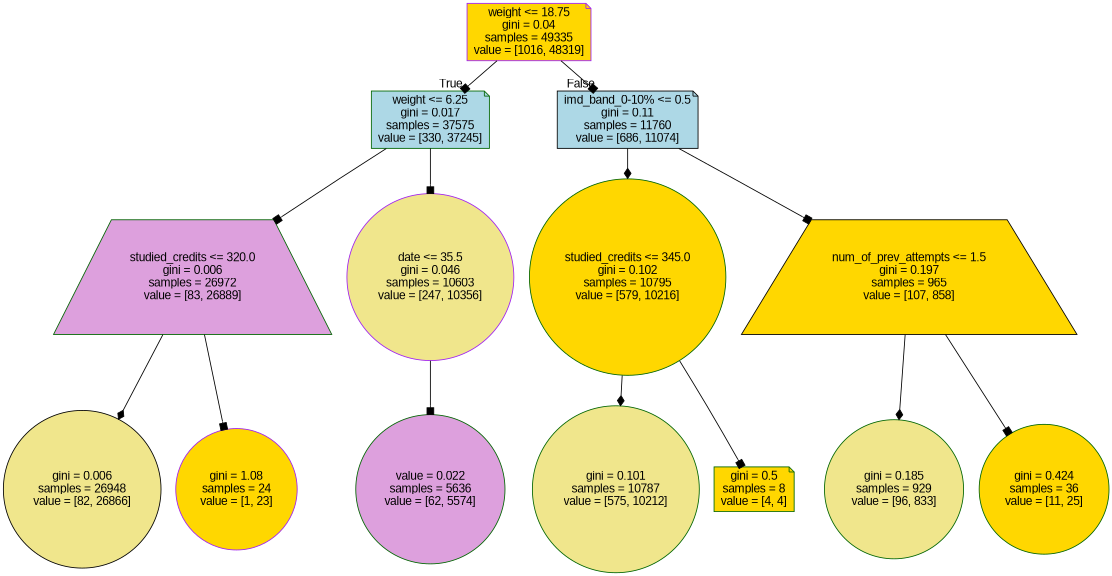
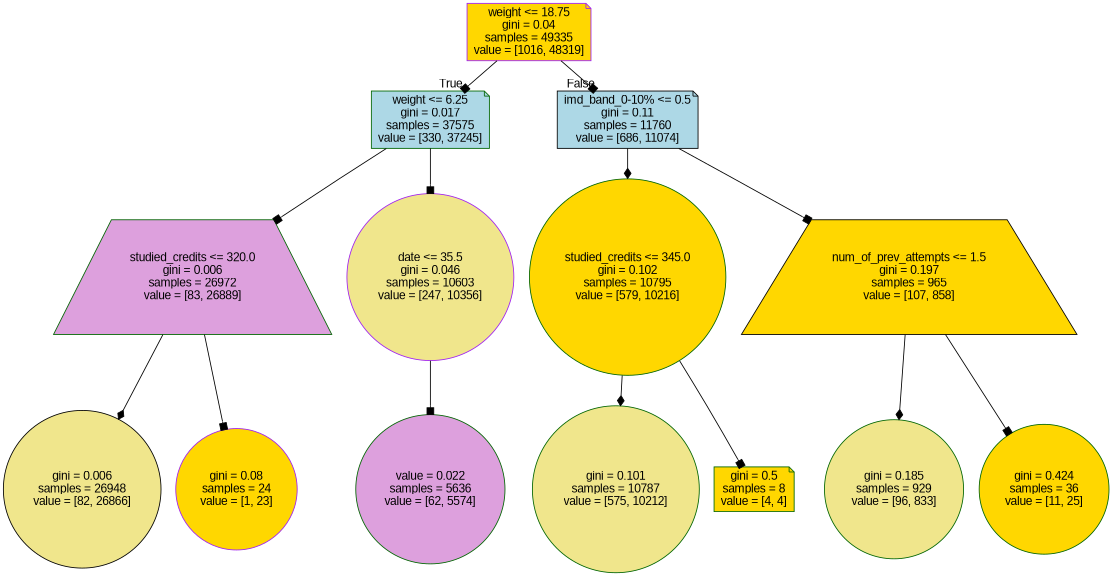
node "gini = 1.08 samples = 24 value = [1, 23]": label "gini = 1.08 samples = 24 value = [1, 23]" -> "gini = 0.08 samples = 24 value = [1, 23]"
